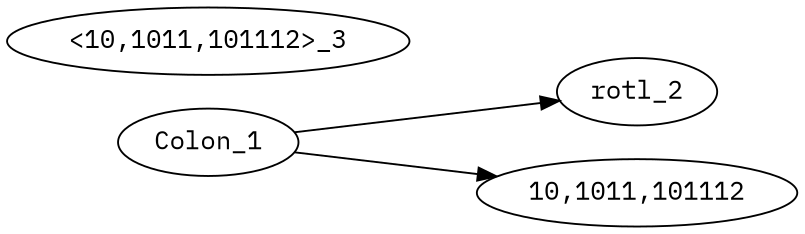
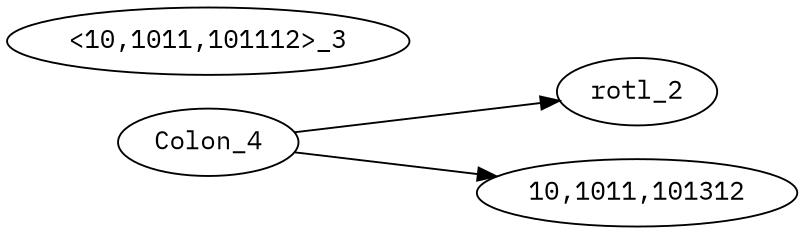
node "Colon_1": label "Colon_1" -> "Colon_4"
node "10,1011,101112": label "10,1011,101112" -> "10,1011,101312"
